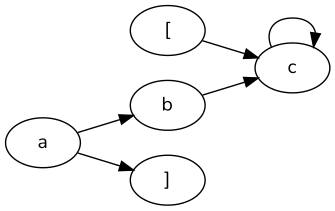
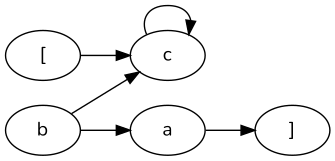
edge "a" -> "b": reversed
